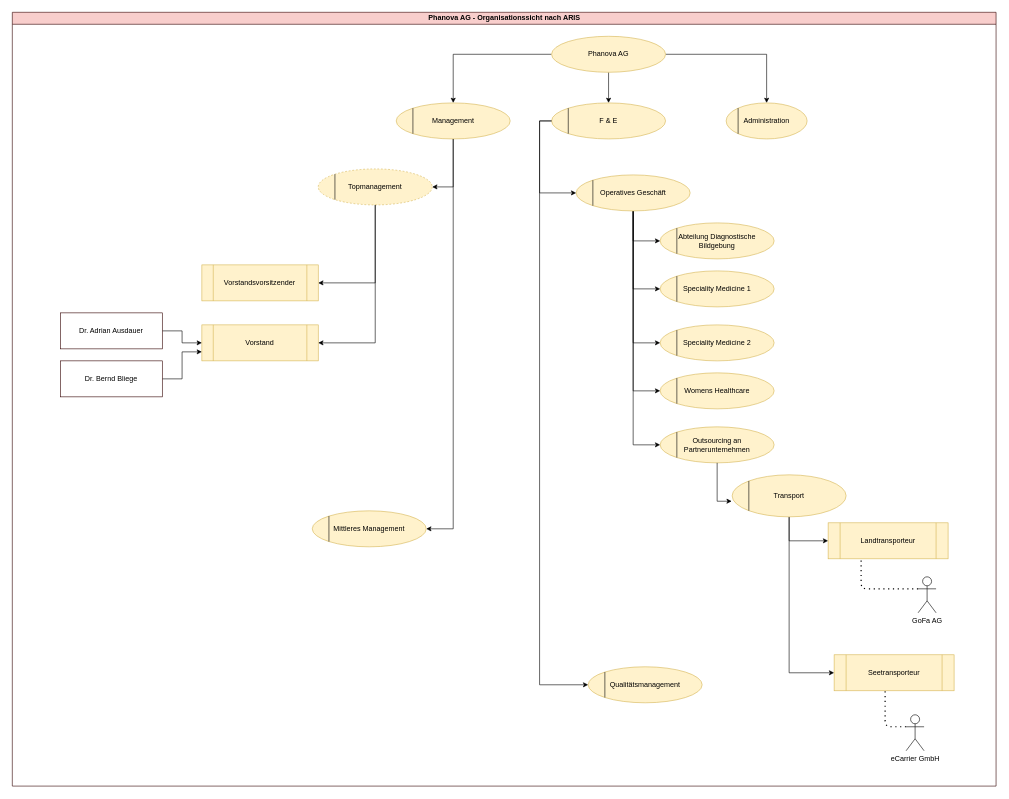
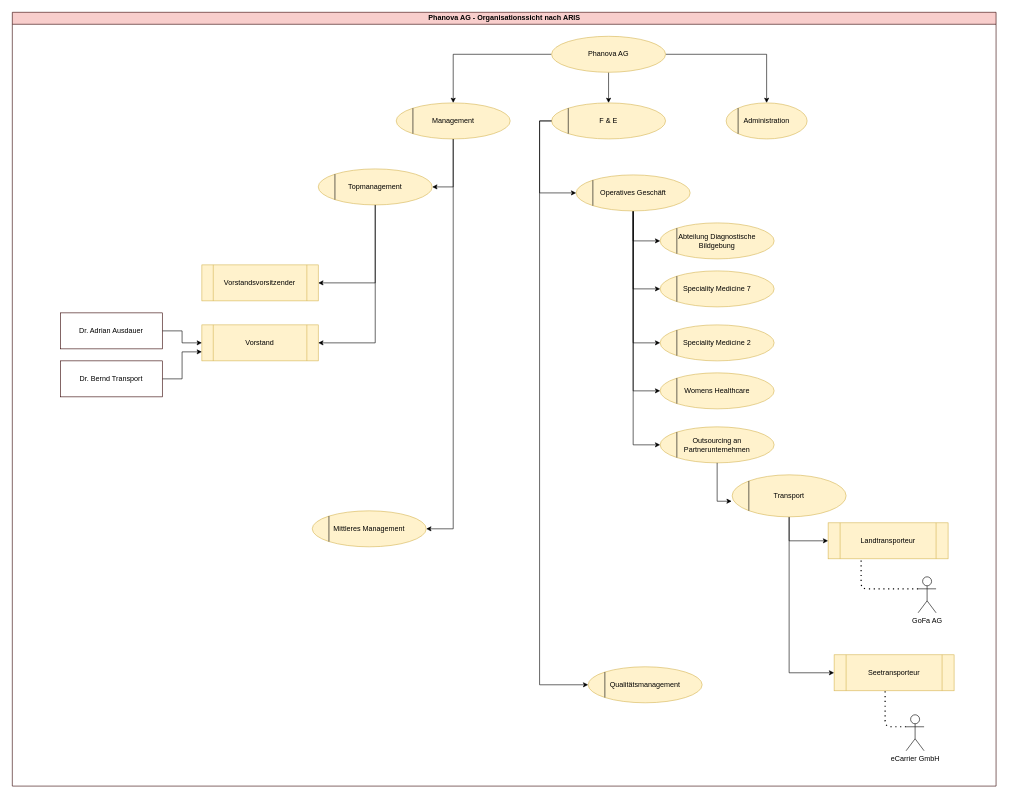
node "Topmanagement": style dashed -> solid
node "Speciality Medicine 1": label "Speciality Medicine 1" -> "Speciality Medicine 7"
node "Dr. Bernd Bliege": label "Dr. Bernd Bliege" -> "Dr. Bernd Transport"
